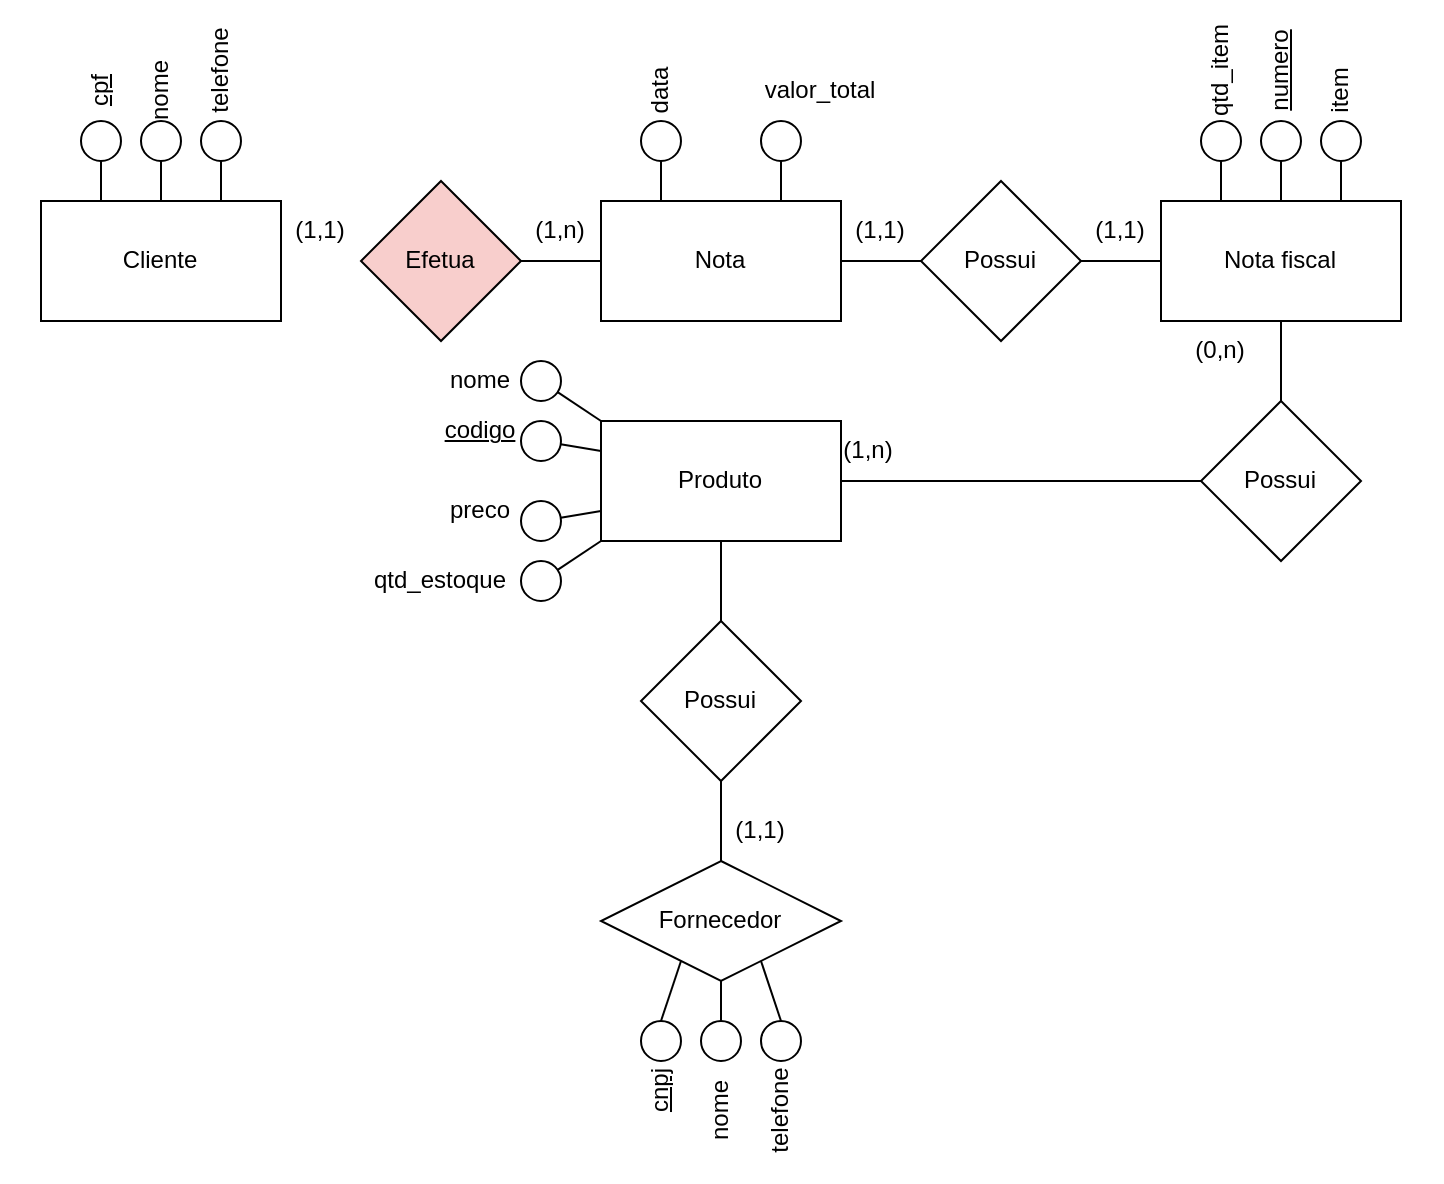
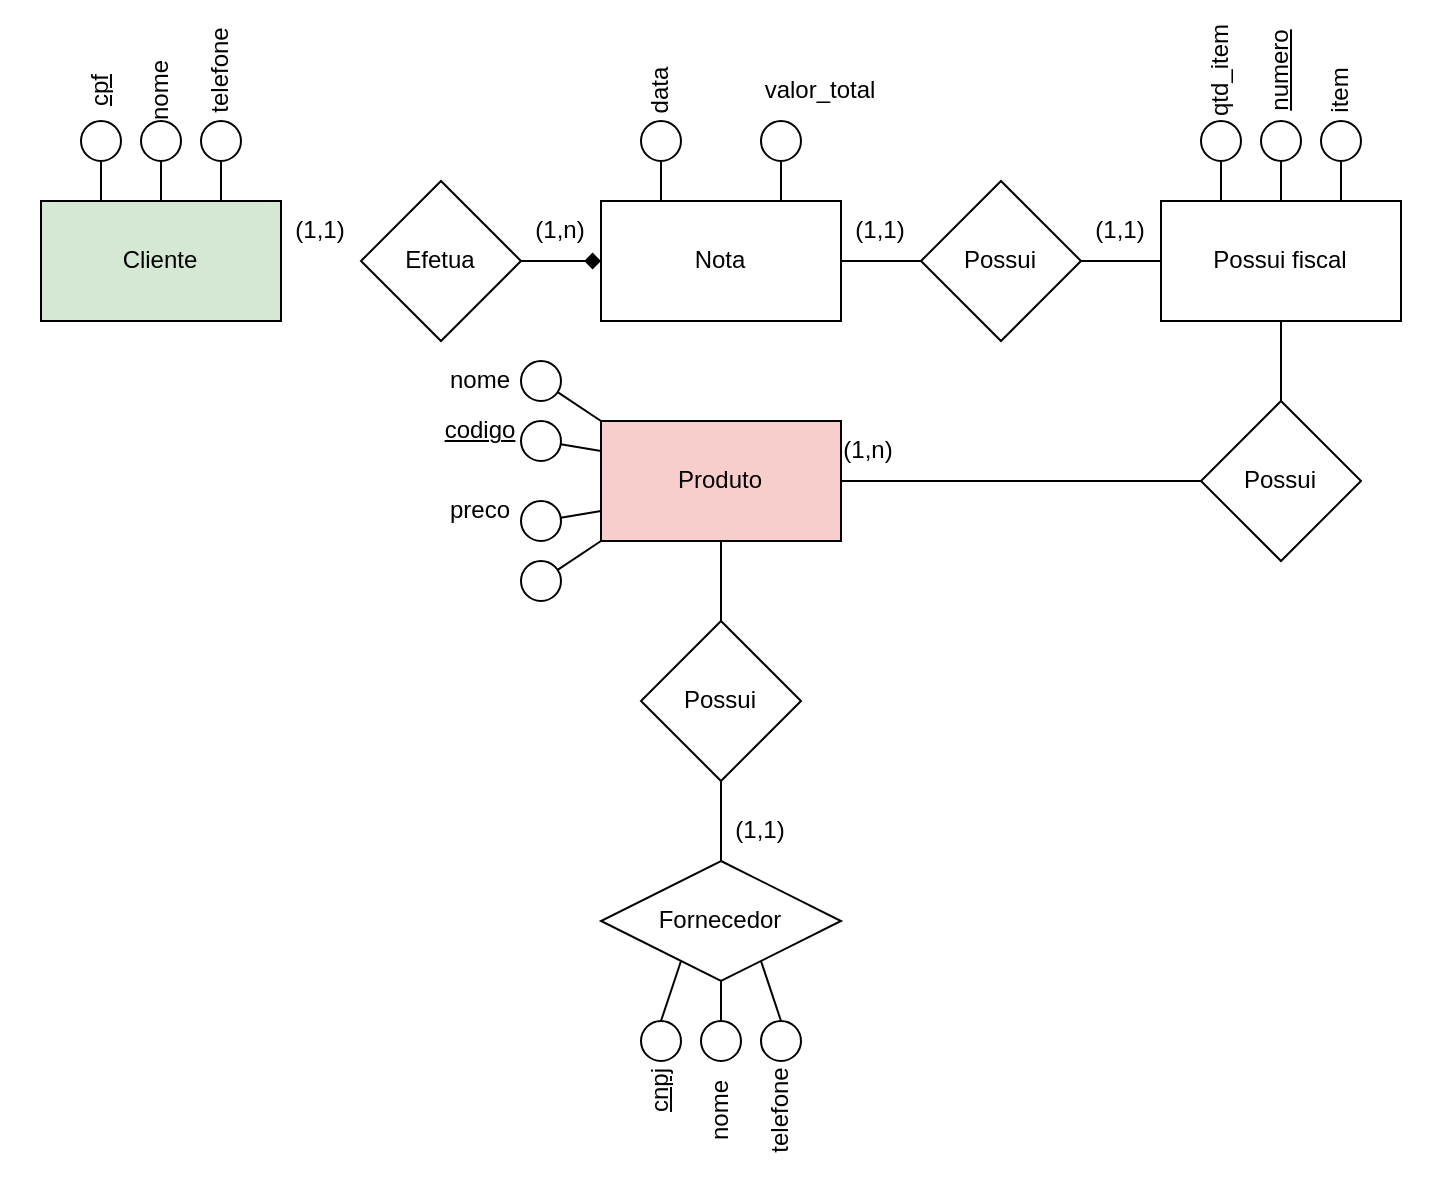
node "Cliente": fillcolor #ffffff -> #d5e8d4
node "Efetua": fillcolor #f8cecc -> #ffffff
edge "Efetua" -- "Nota": arrowhead none -> diamond
node "Nota fiscal": label "Nota fiscal" -> "Possui fiscal"
node "(0,n)": removed
node "Produto": fillcolor #ffffff -> #f8cecc
node "qtd_estoque": removed
